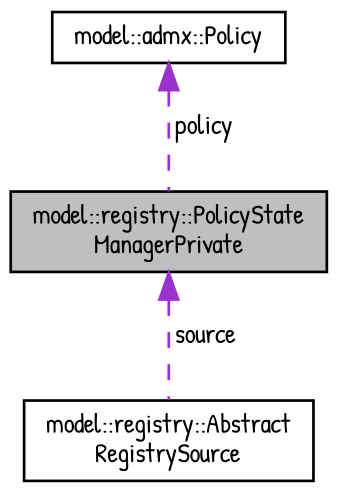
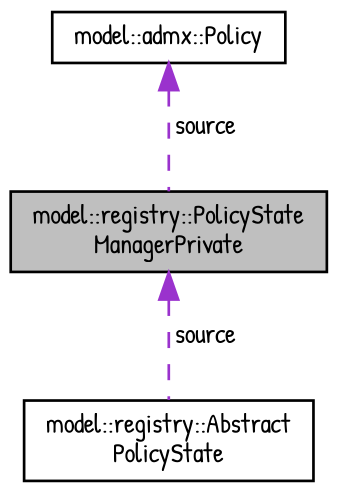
edge "model::registry::PolicyState ManagerPrivate" -> "model::admx::Policy": label " policy" -> " source"
node "model::registry::Abstract RegistrySource": label "model::registry::Abstract RegistrySource" -> "model::registry::Abstract PolicyState"
